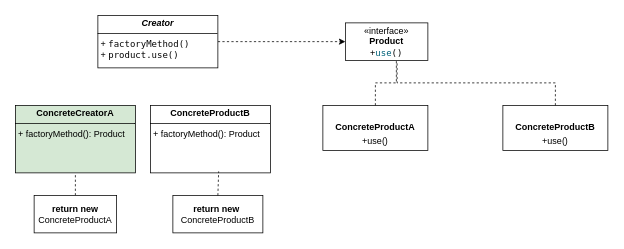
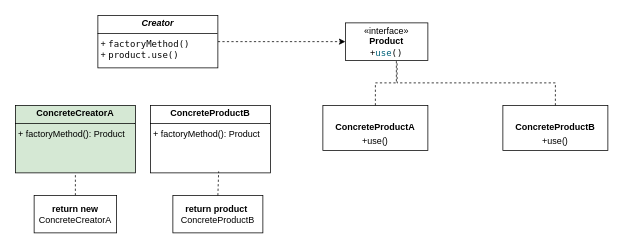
node "return new ConcreteProductA": label "return new ConcreteProductA" -> "return new ConcreteCreatorA"
node "return new ConcreteProductB": label "return new ConcreteProductB" -> "return product ConcreteProductB"
